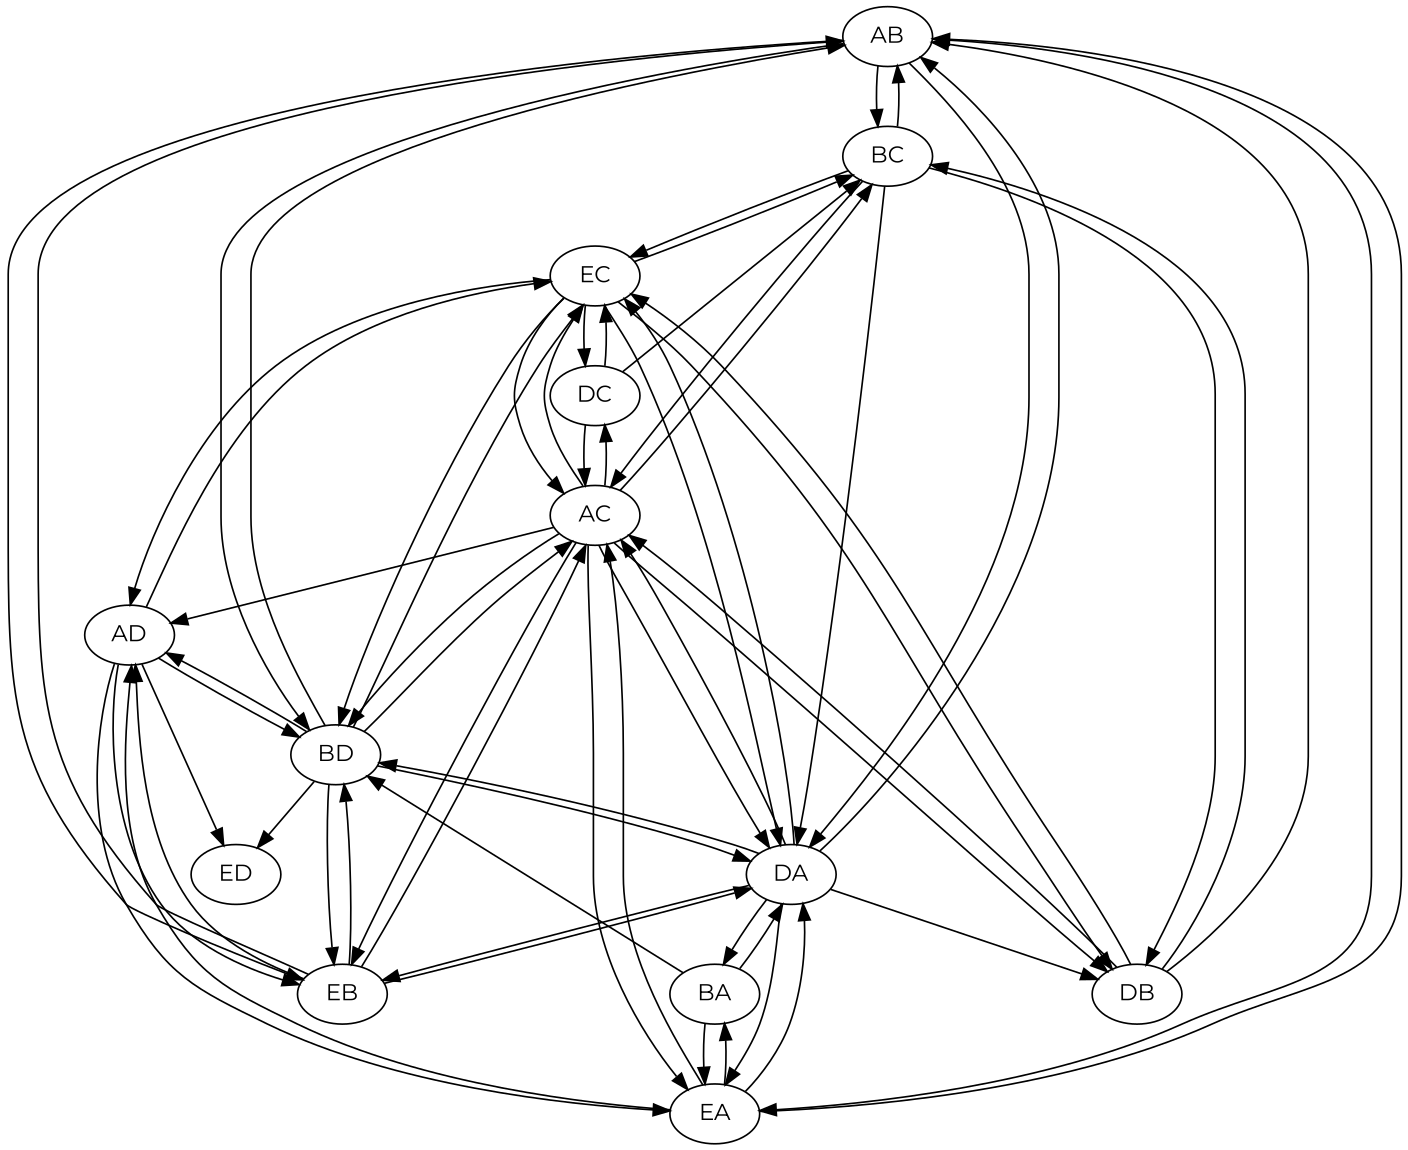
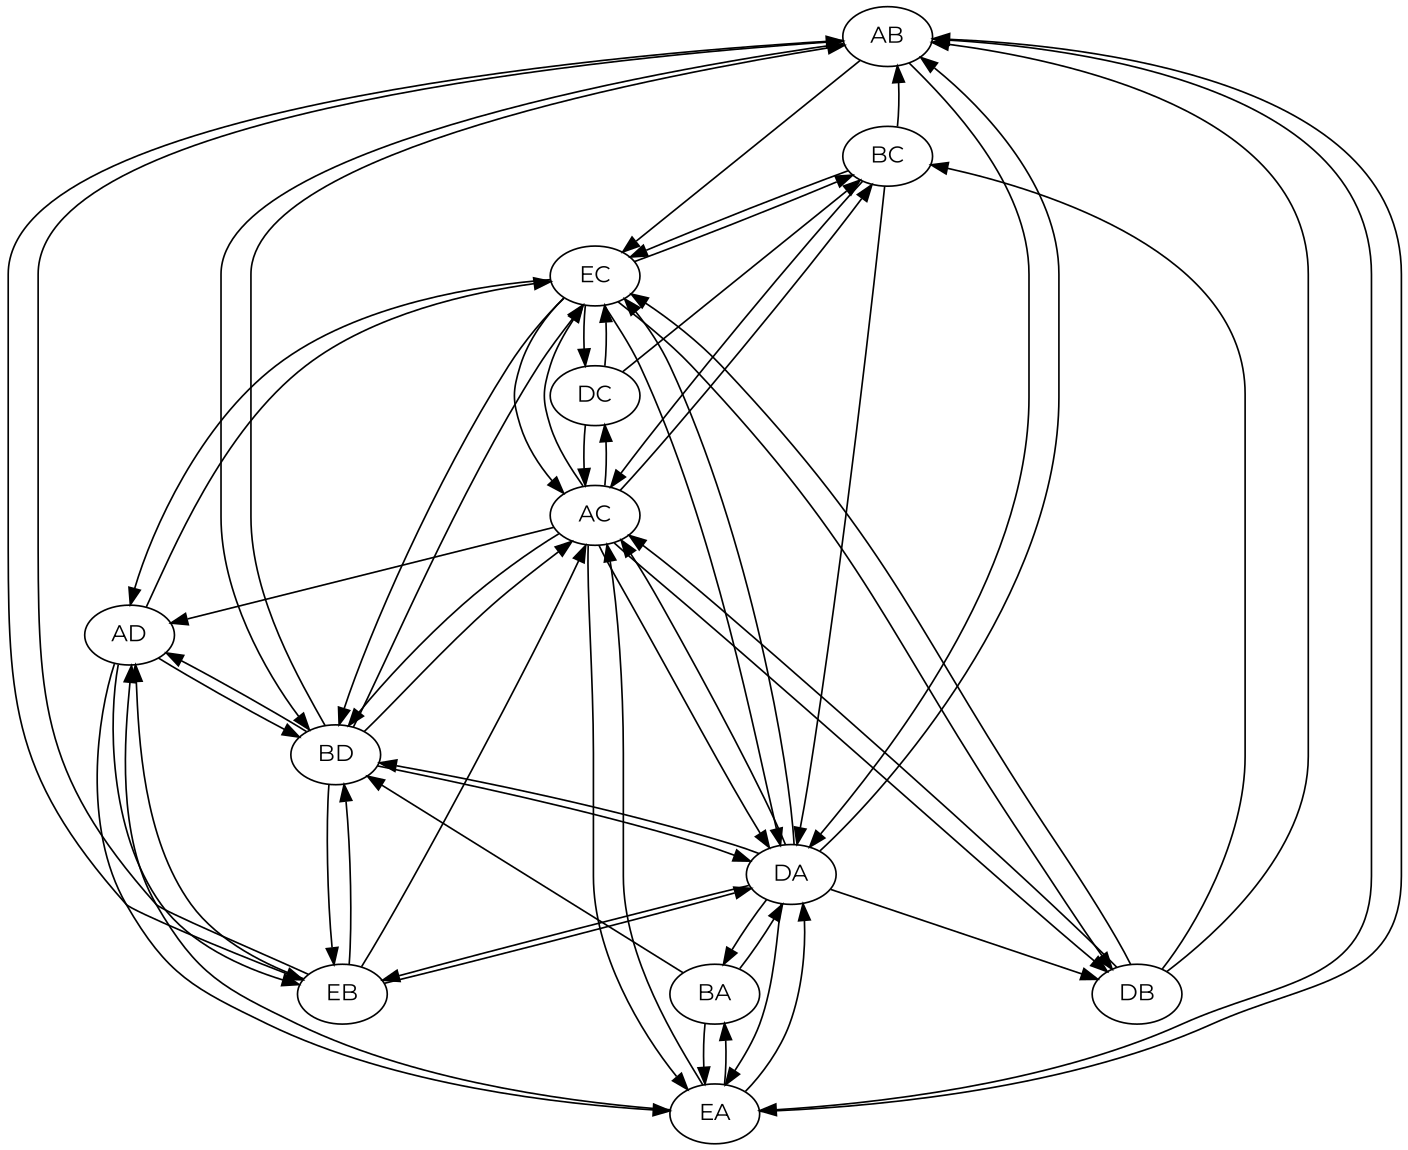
edge "AB" -> "BC": now "AB" -> "EC"
edge "BC" -> "DB": removed
edge "AC" -> "EB": removed
node "ED": removed
